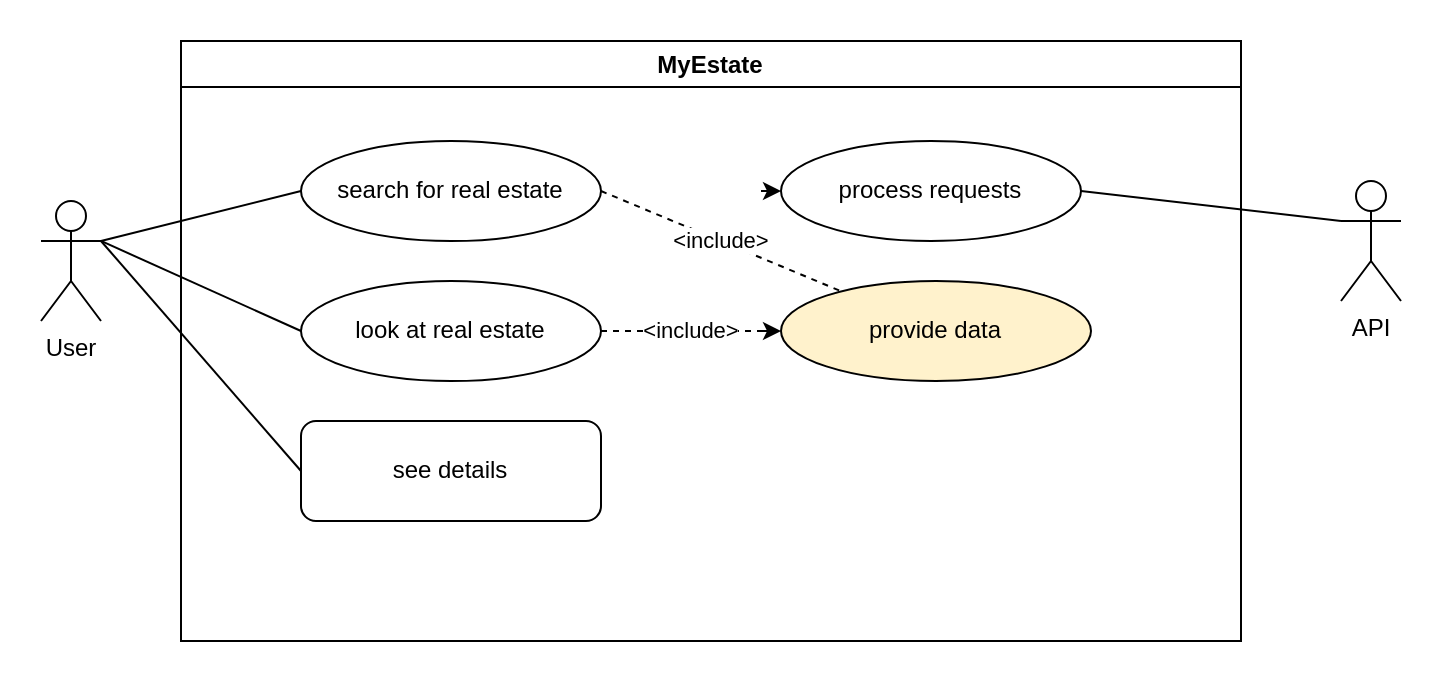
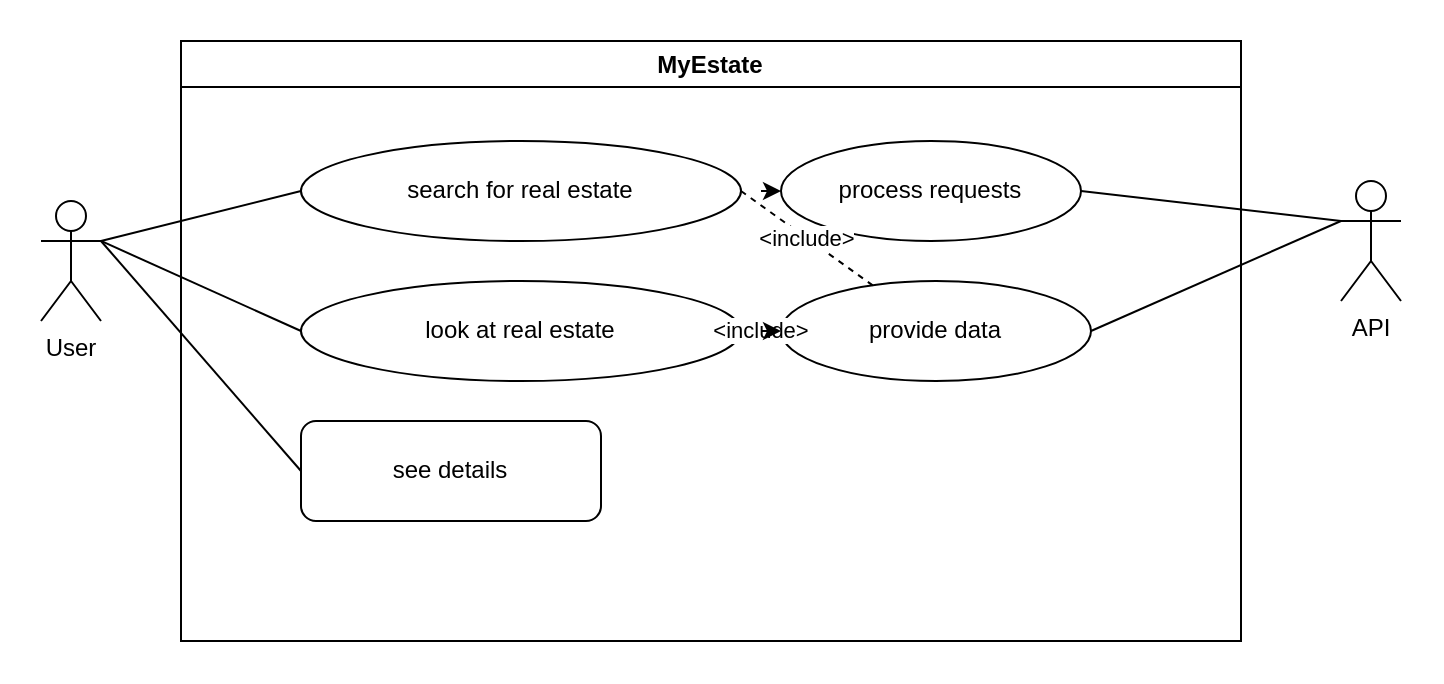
node "search for real estate": size 300x100 -> 440x100
edge "API" -- "provide data": added
node "look at real estate": size 300x100 -> 440x100
node "provide data": fillcolor #fff2cc -> #ffffff
